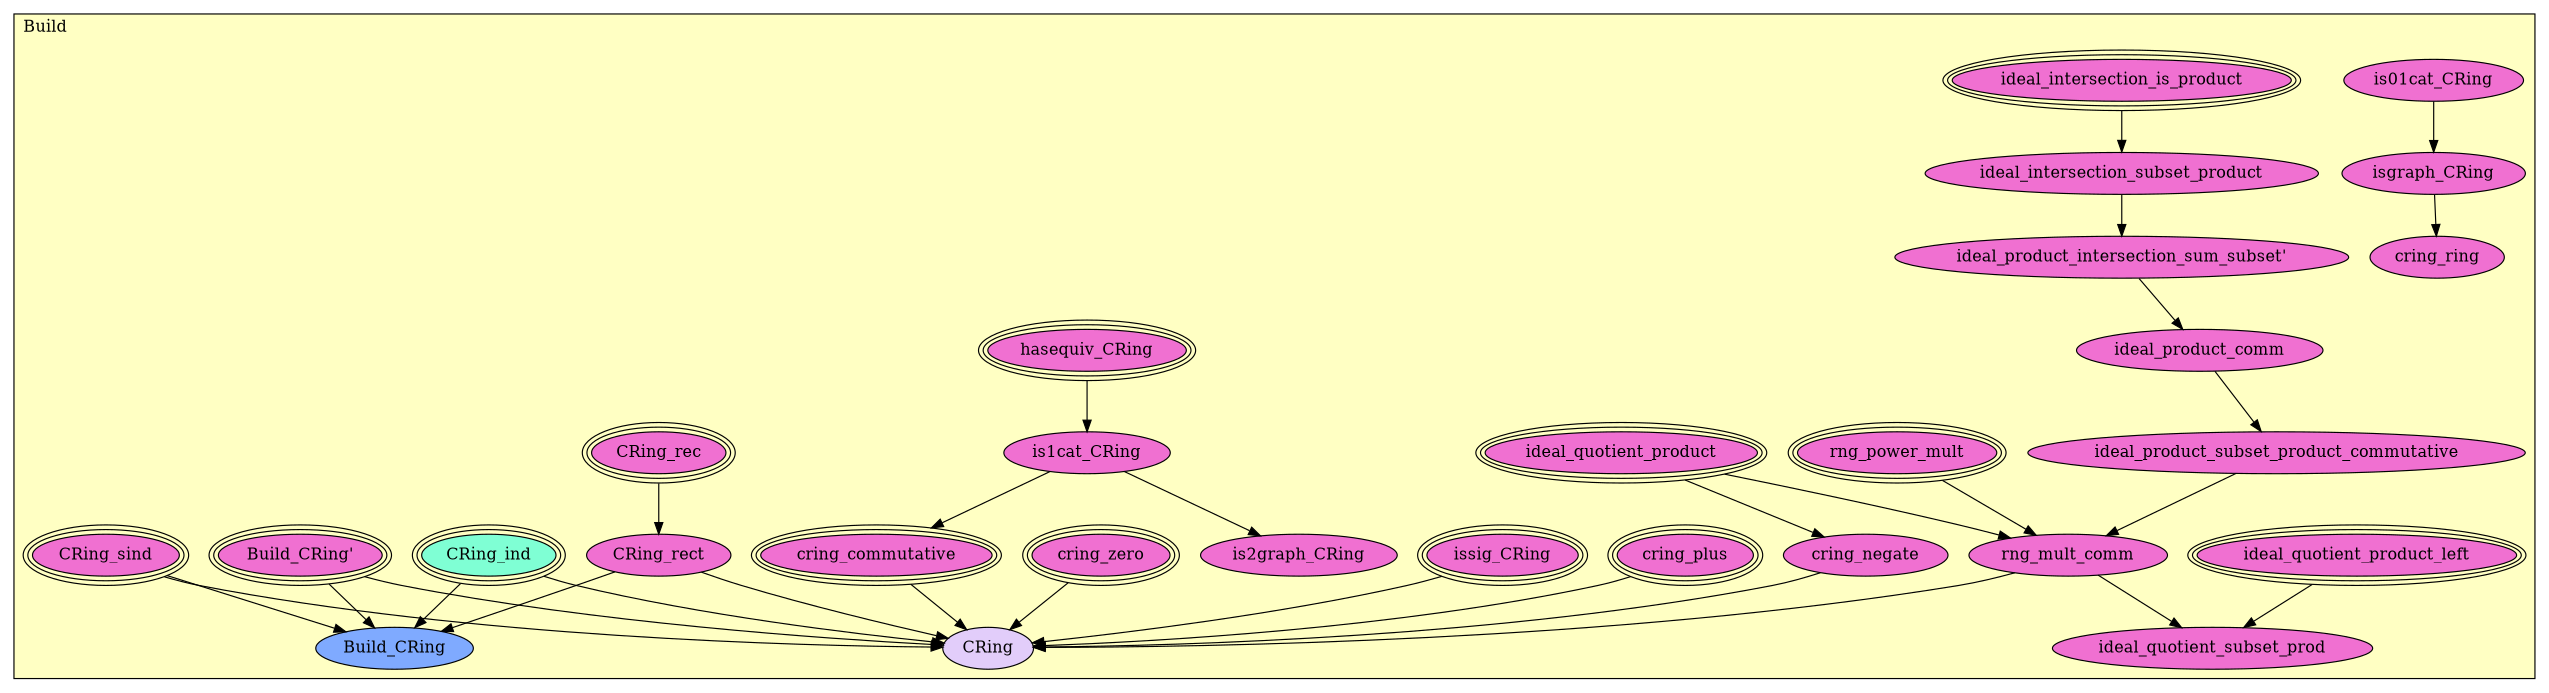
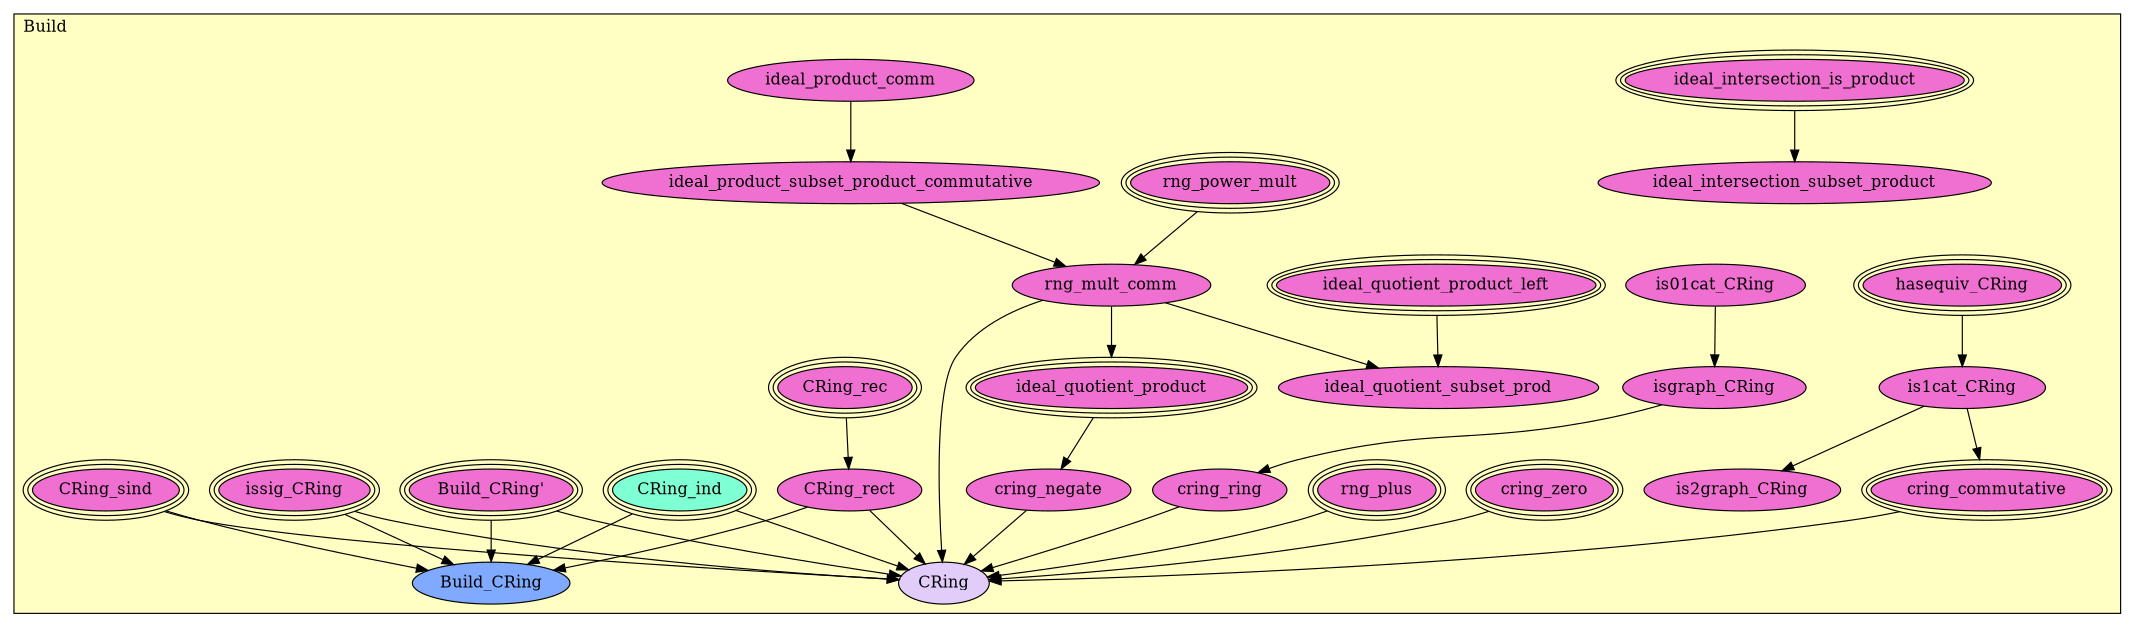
node "ideal_product_intersection_sum_subset'": removed
edge "ideal_quotient_product" -> "rng_mult_comm": reversed
edge "issig_CRing" -> "Build_CRing": added
edge "cring_ring" -> "CRing": added
node "cring_plus": label "cring_plus" -> "rng_plus"
